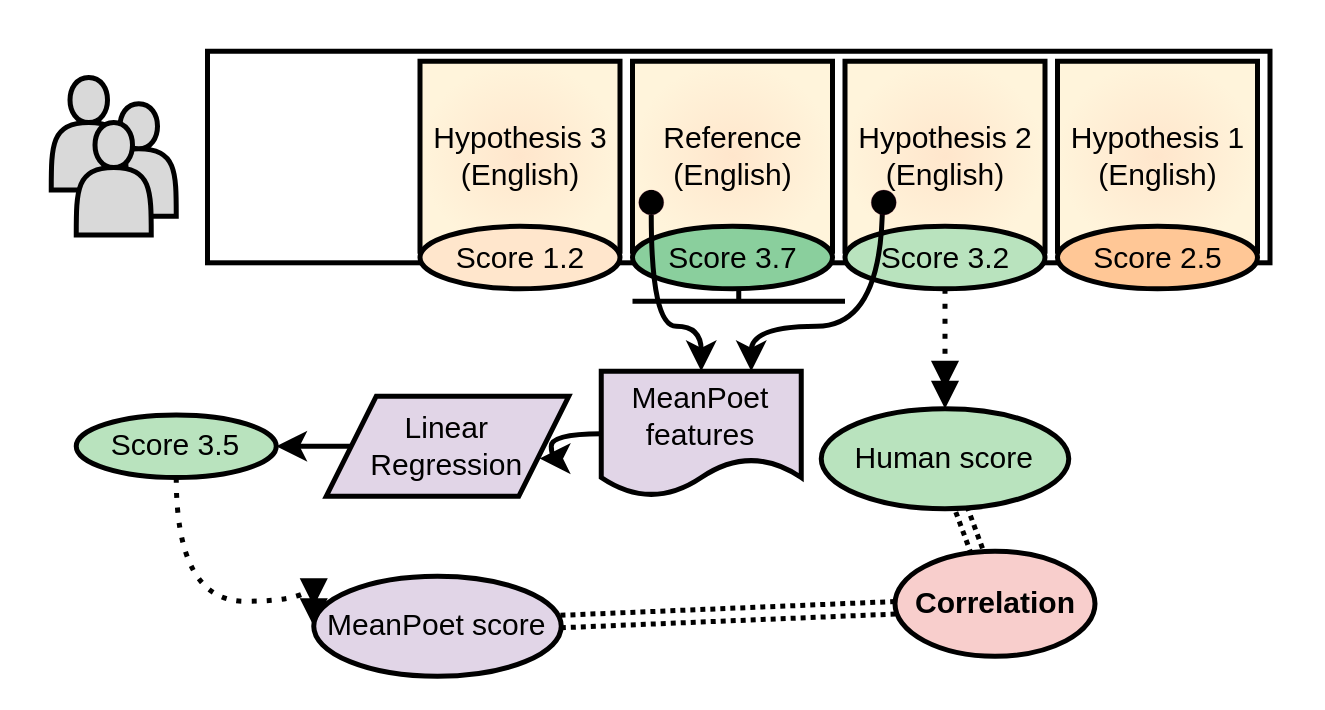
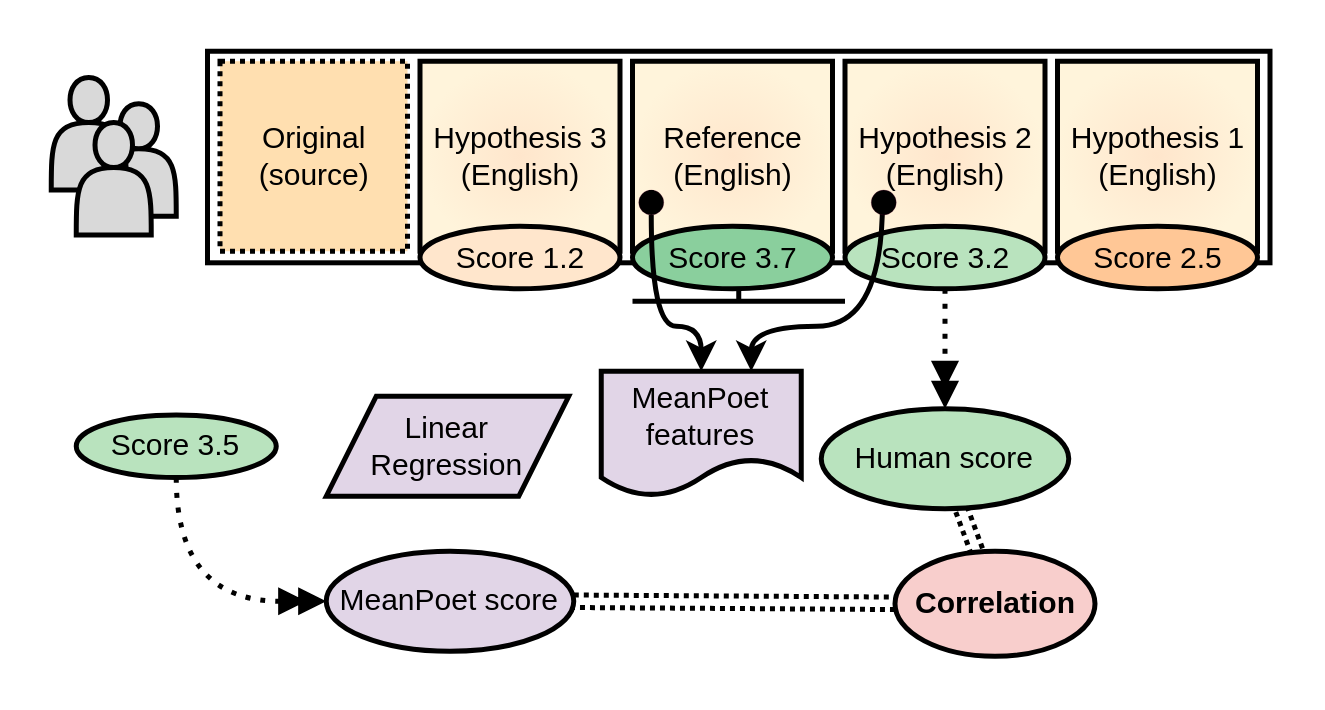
node "Original (source)": added
edge "MeanPoet features" -> "Linear Regression": removed
edge "Linear Regression" -> "Score 3.5": removed
node "MeanPoet score": moved (438, 626) -> (450, 601)
